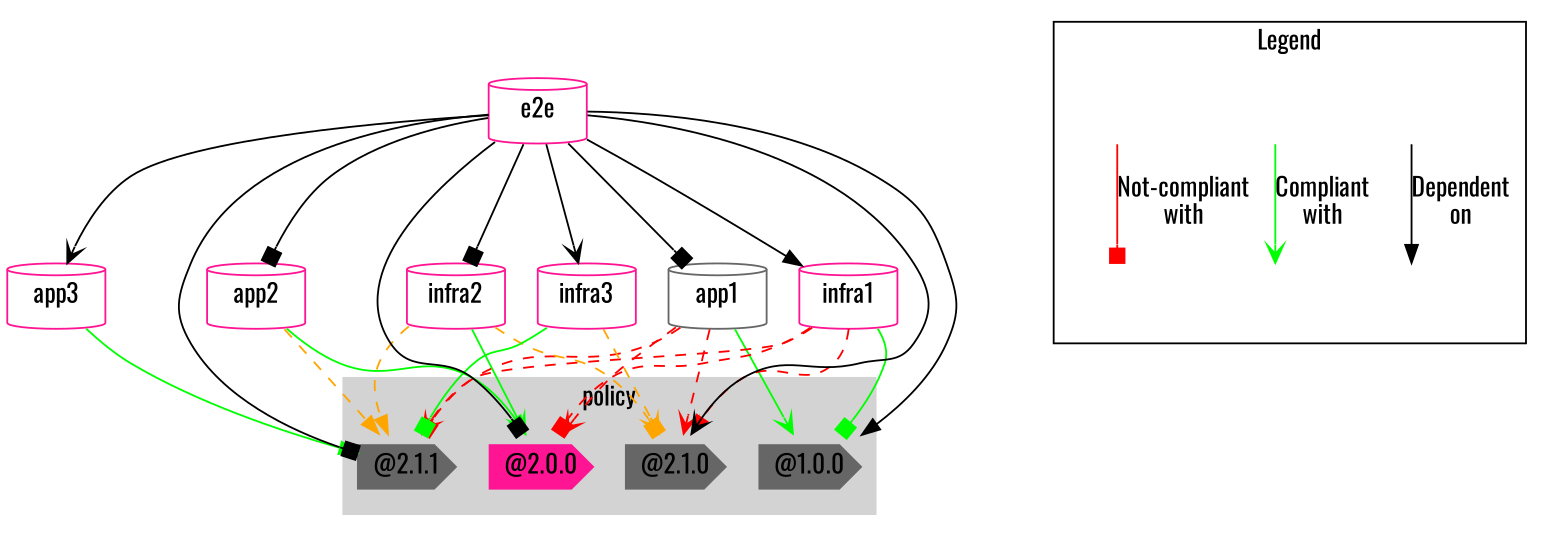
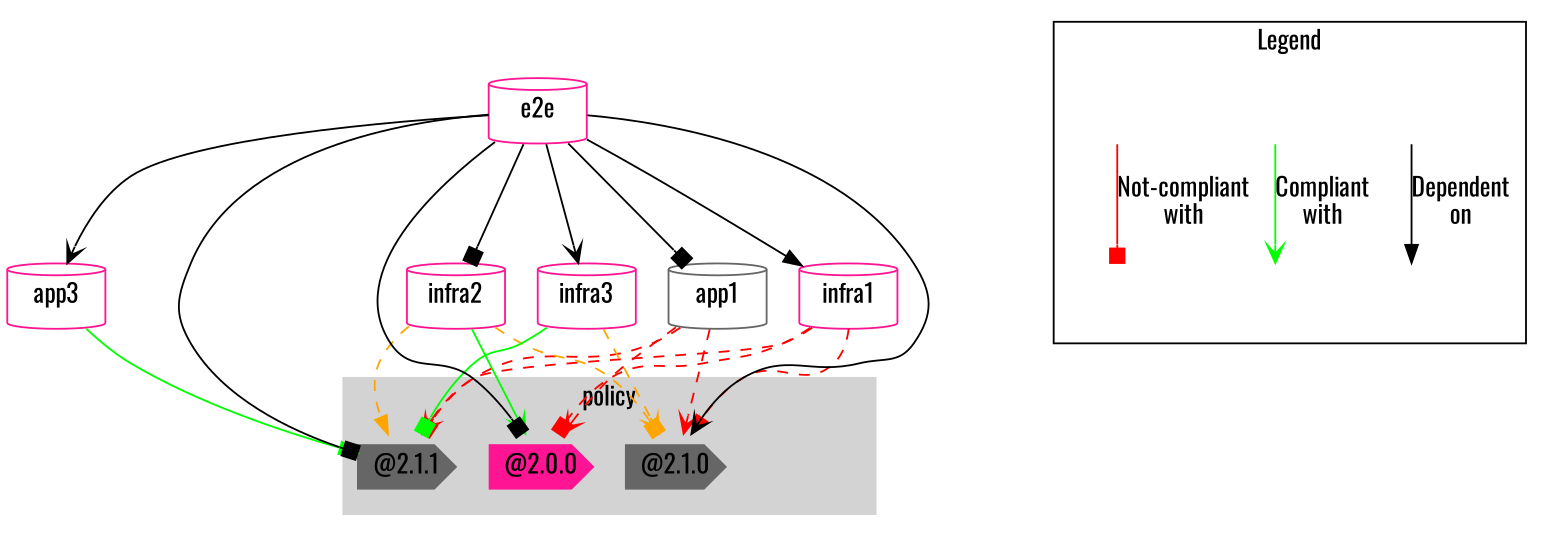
node "app2": removed
node "@1.0.0": removed
